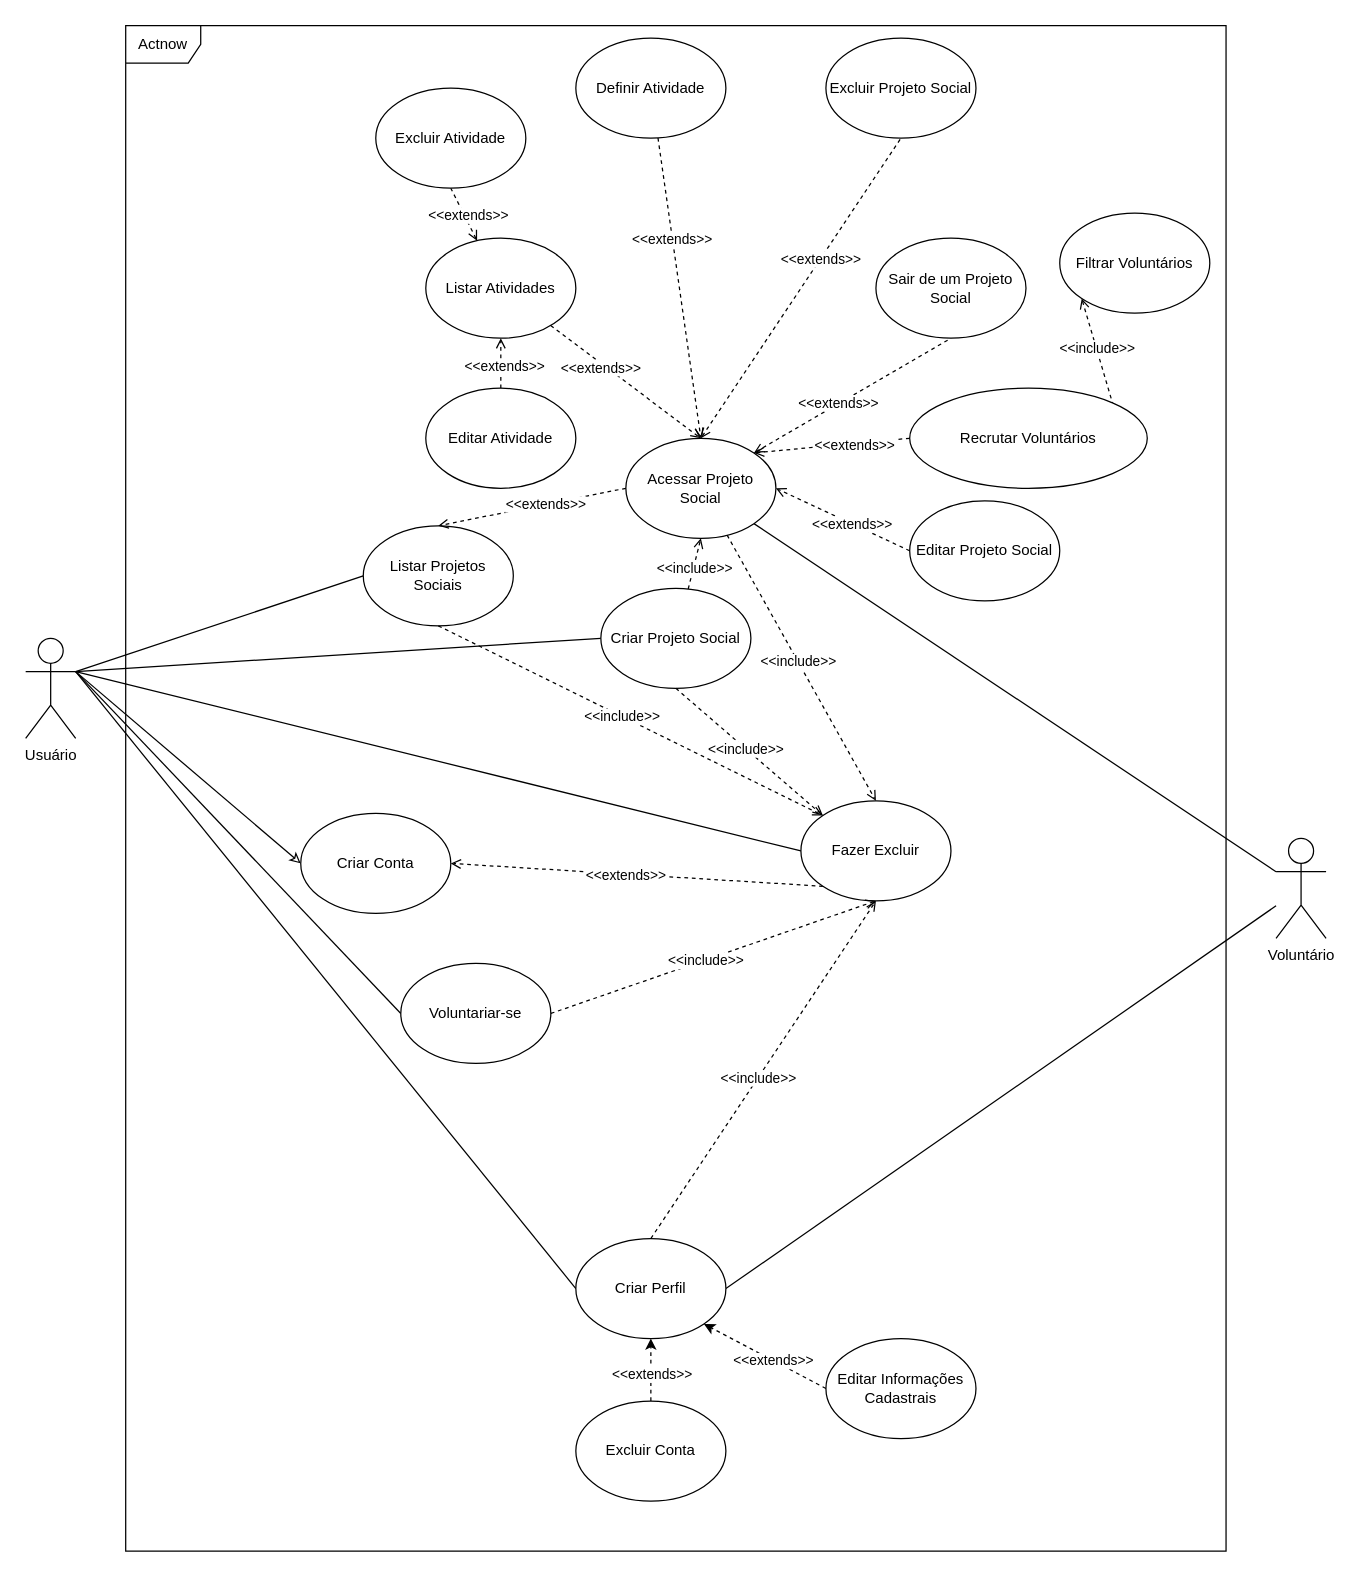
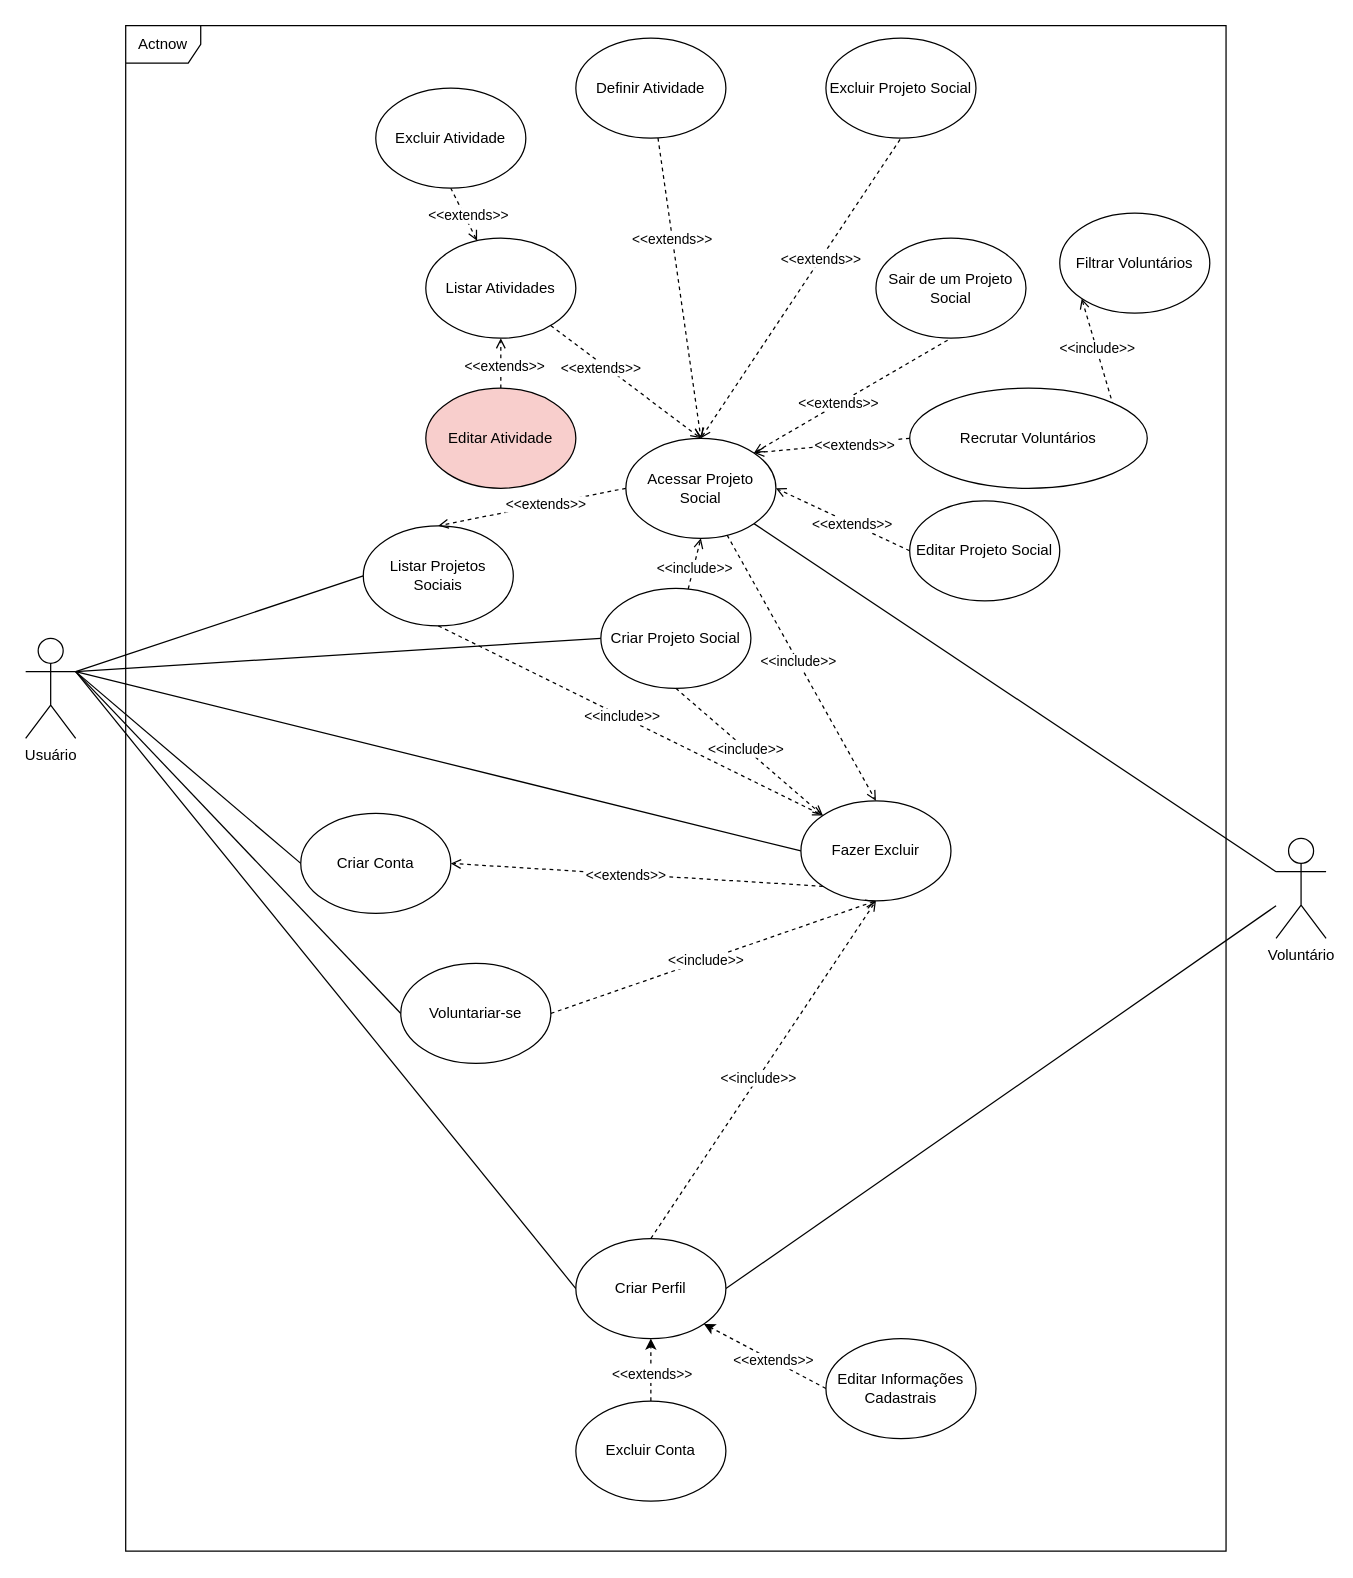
node "Editar Atividade": fillcolor #ffffff -> #f8cecc
edge "Usuário" -> "Criar Conta": arrowhead classic -> none
